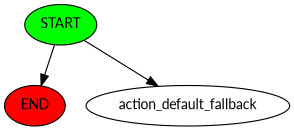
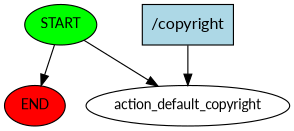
node "/copyright": added
node "action_default_fallback": label "action_default_fallback" -> "action_default_copyright"
